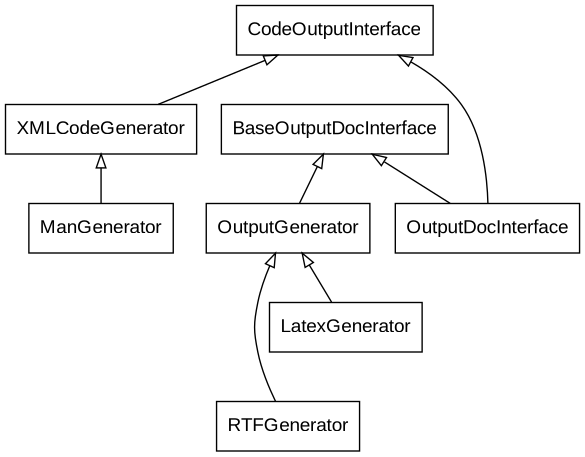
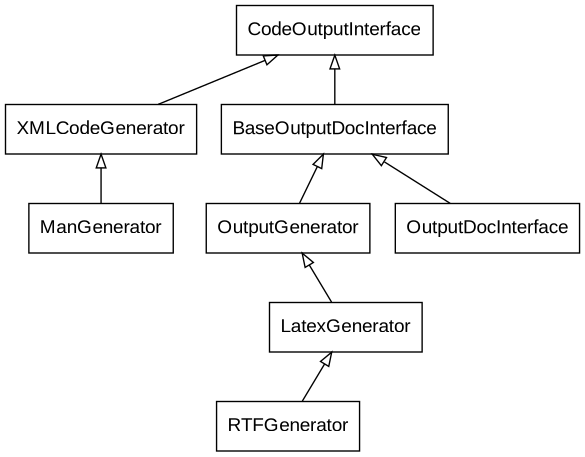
edge "OutputDocInterface" -> "CodeOutputInterface": now "BaseOutputDocInterface" -> "CodeOutputInterface"
edge "RTFGenerator" -> "OutputGenerator": now "RTFGenerator" -> "LatexGenerator"
